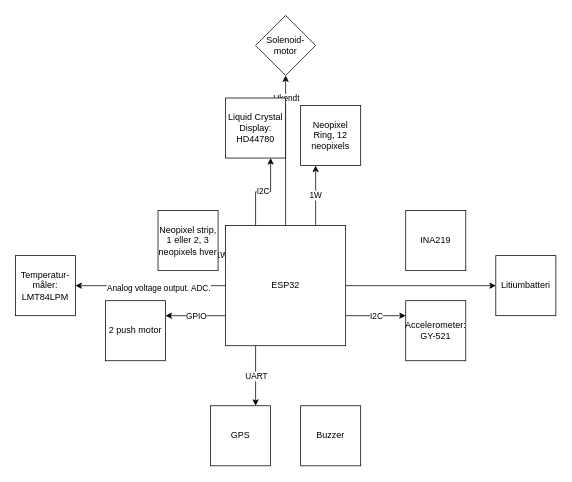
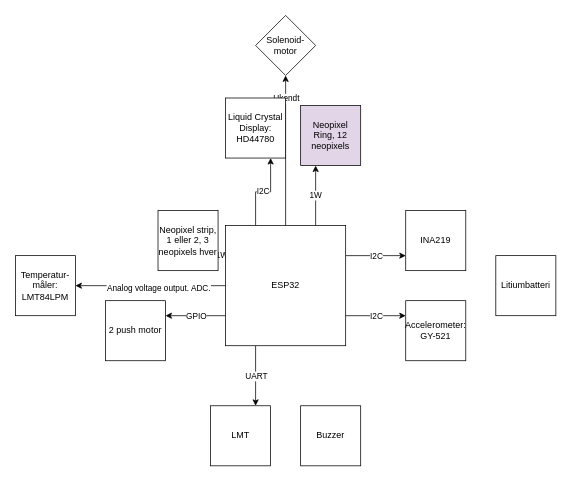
node "Neopixel Ring, 12 neopixels": fillcolor #ffffff -> #e1d5e7
edge "ESP32" -> "INA219": added, label "I2C"
edge "ESP32" -> "Litiumbatteri": removed
node "GPS": label "GPS" -> "LMT"
